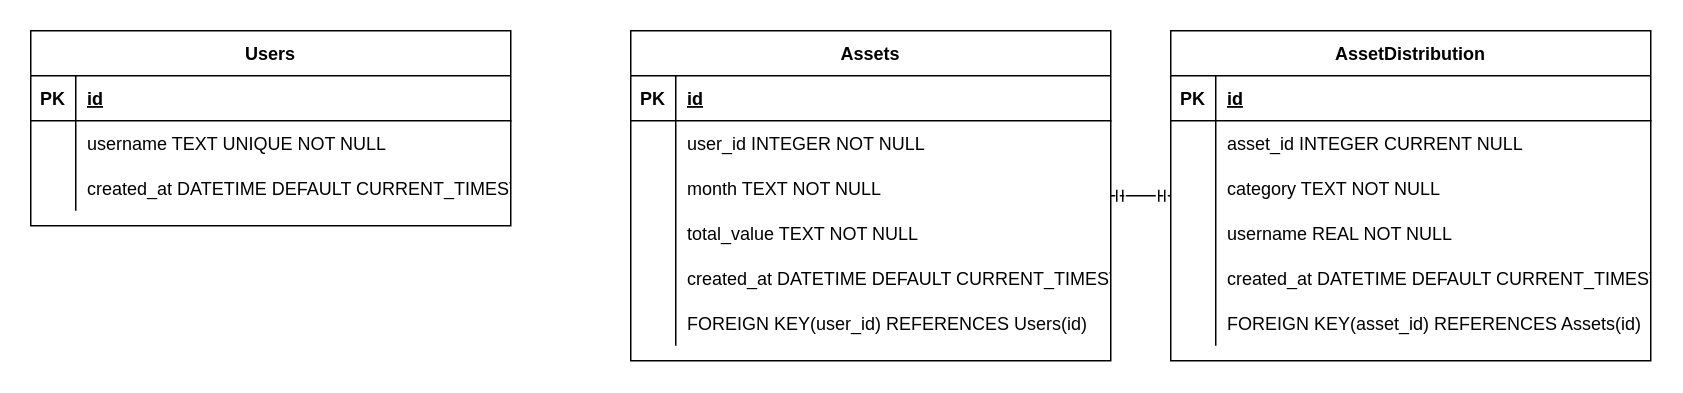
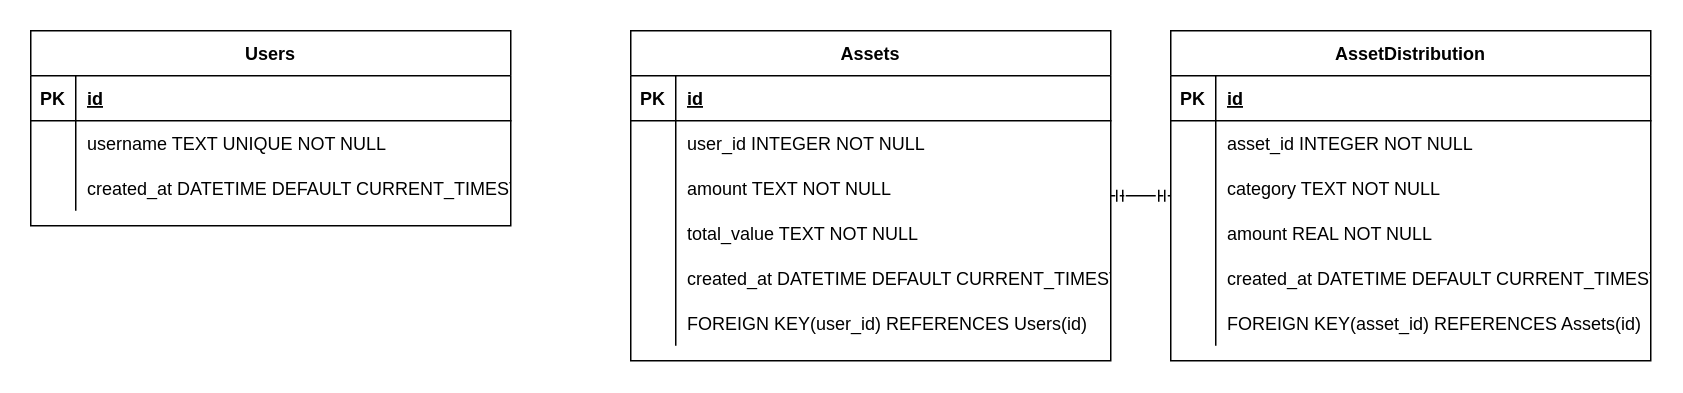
node "asset_id INTEGER CURRENT NULL": label "asset_id INTEGER CURRENT NULL" -> "asset_id INTEGER NOT NULL"
node "month TEXT NOT NULL": label "month TEXT NOT NULL" -> "amount TEXT NOT NULL"
node "username REAL NOT NULL": label "username REAL NOT NULL" -> "amount REAL NOT NULL"
